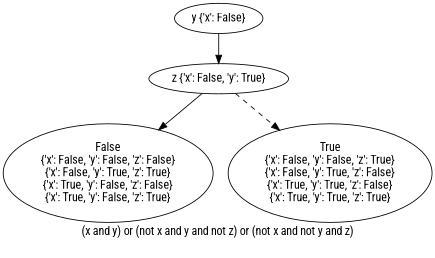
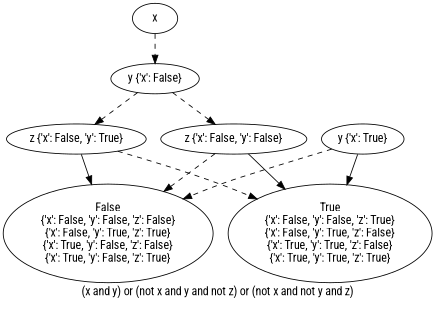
node "x": added
edge "y {'x': False}" -> "z {'x': False, 'y': True}": style solid -> dashed
node "z {'x': False, 'y': False}": added
node "y {'x': True}": added
